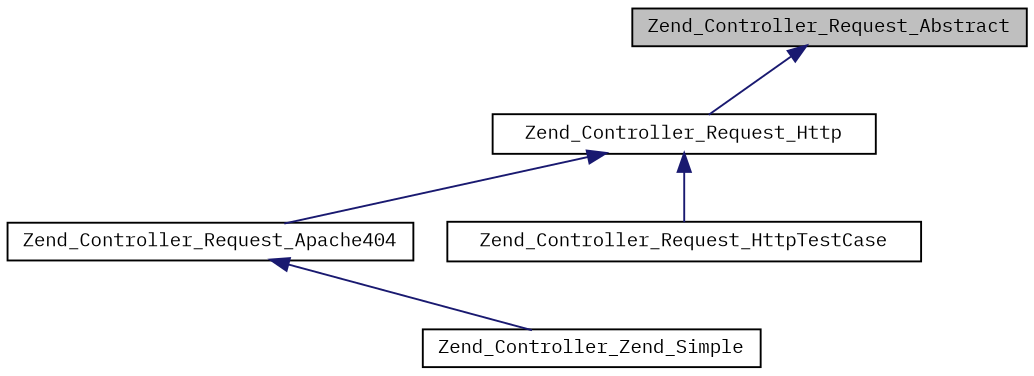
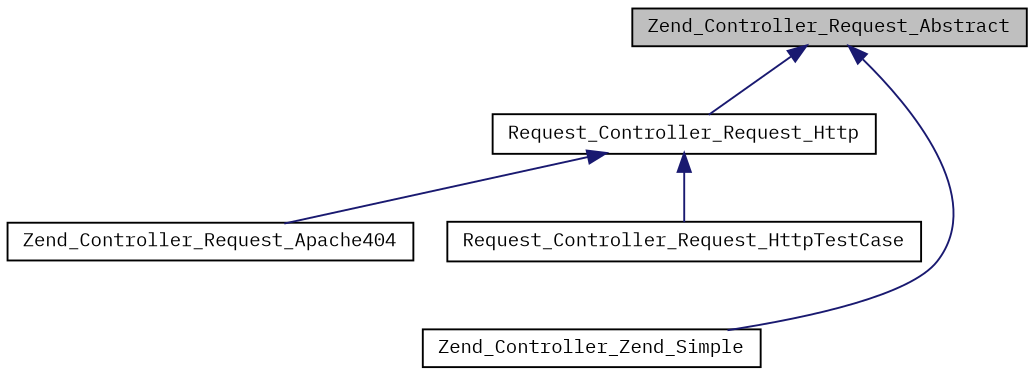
node "Zend_Controller_Request_Http": label "Zend_Controller_Request_Http" -> "Request_Controller_Request_Http"
node "Zend_Controller_Request_HttpTestCase": label "Zend_Controller_Request_HttpTestCase" -> "Request_Controller_Request_HttpTestCase"
edge "Zend_Controller_Zend_Simple" -> "Zend_Controller_Request_Apache404": now "Zend_Controller_Zend_Simple" -> "Zend_Controller_Request_Abstract"
